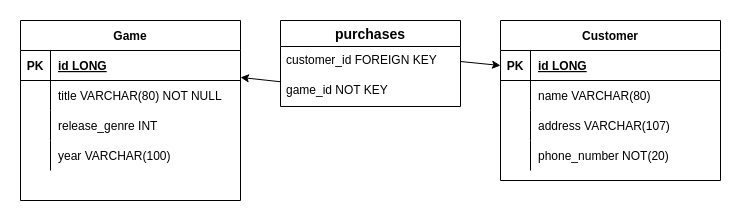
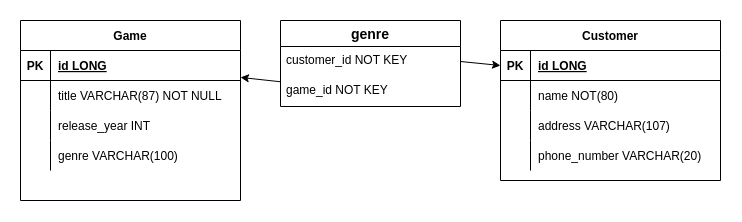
node "purchases": label "purchases" -> "genre"
node "customer_id FOREIGN KEY": label "customer_id FOREIGN KEY" -> "customer_id NOT KEY"
node "title VARCHAR(80) NOT NULL": label "title VARCHAR(80) NOT NULL" -> "title VARCHAR(87) NOT NULL"
node "name VARCHAR(80)": label "name VARCHAR(80)" -> "name NOT(80)"
node "release_genre INT": label "release_genre INT" -> "release_year INT"
node "year VARCHAR(100)": label "year VARCHAR(100)" -> "genre VARCHAR(100)"
node "phone_number NOT(20)": label "phone_number NOT(20)" -> "phone_number VARCHAR(20)"
